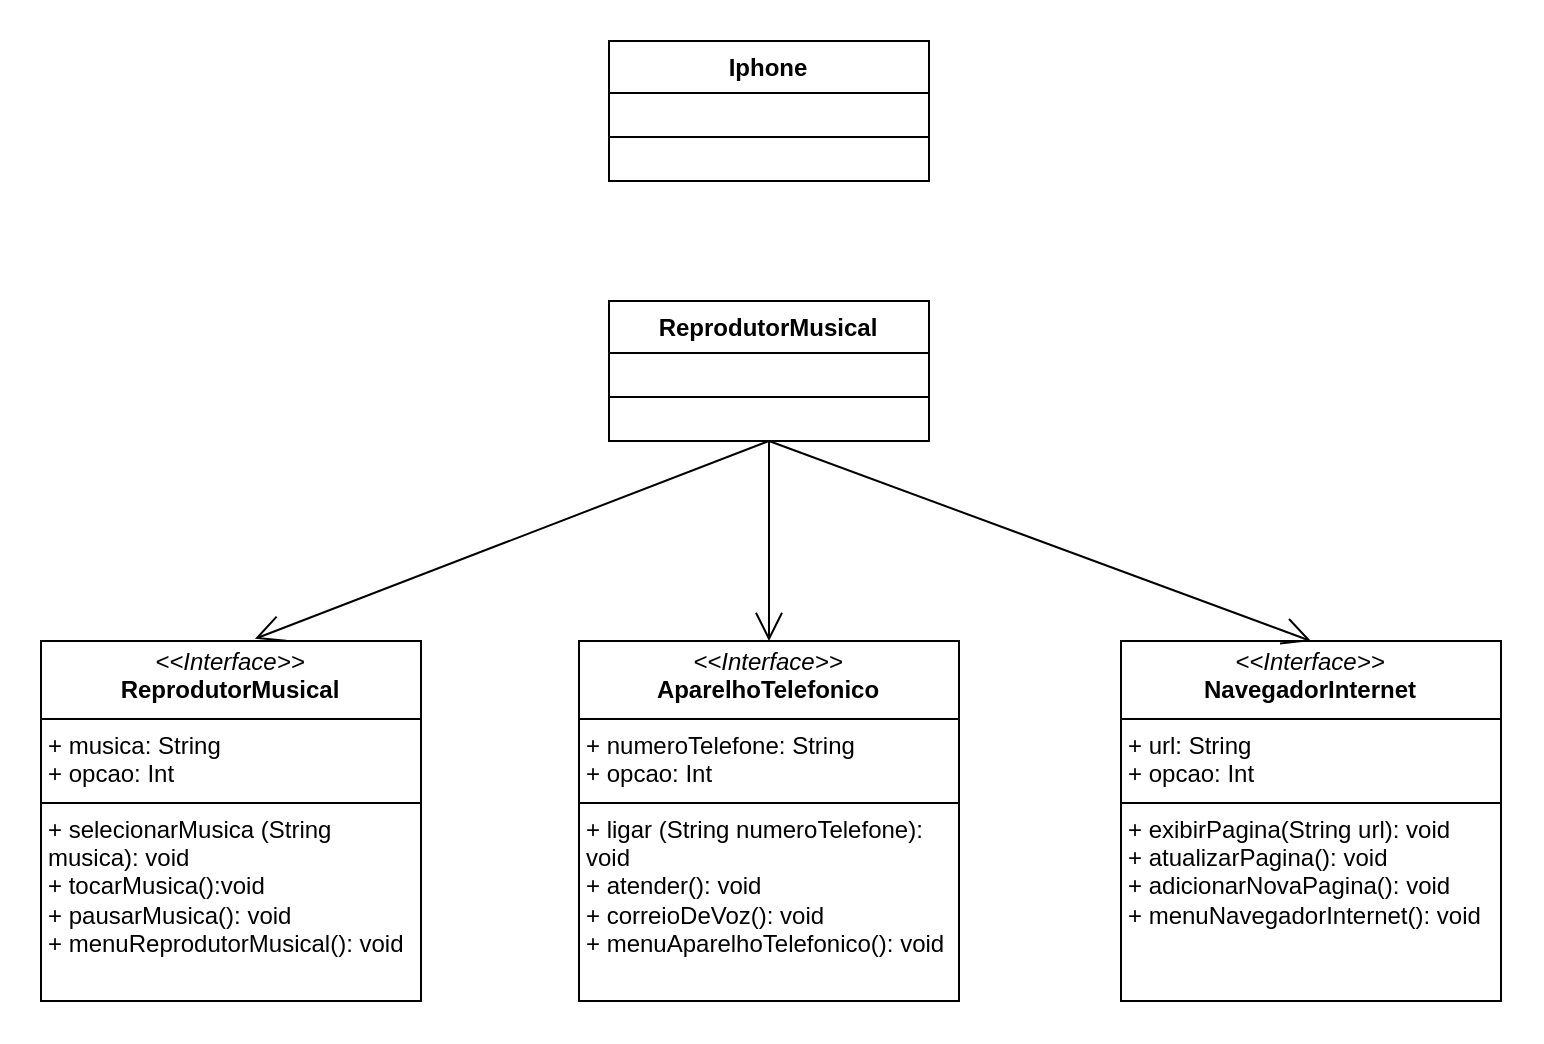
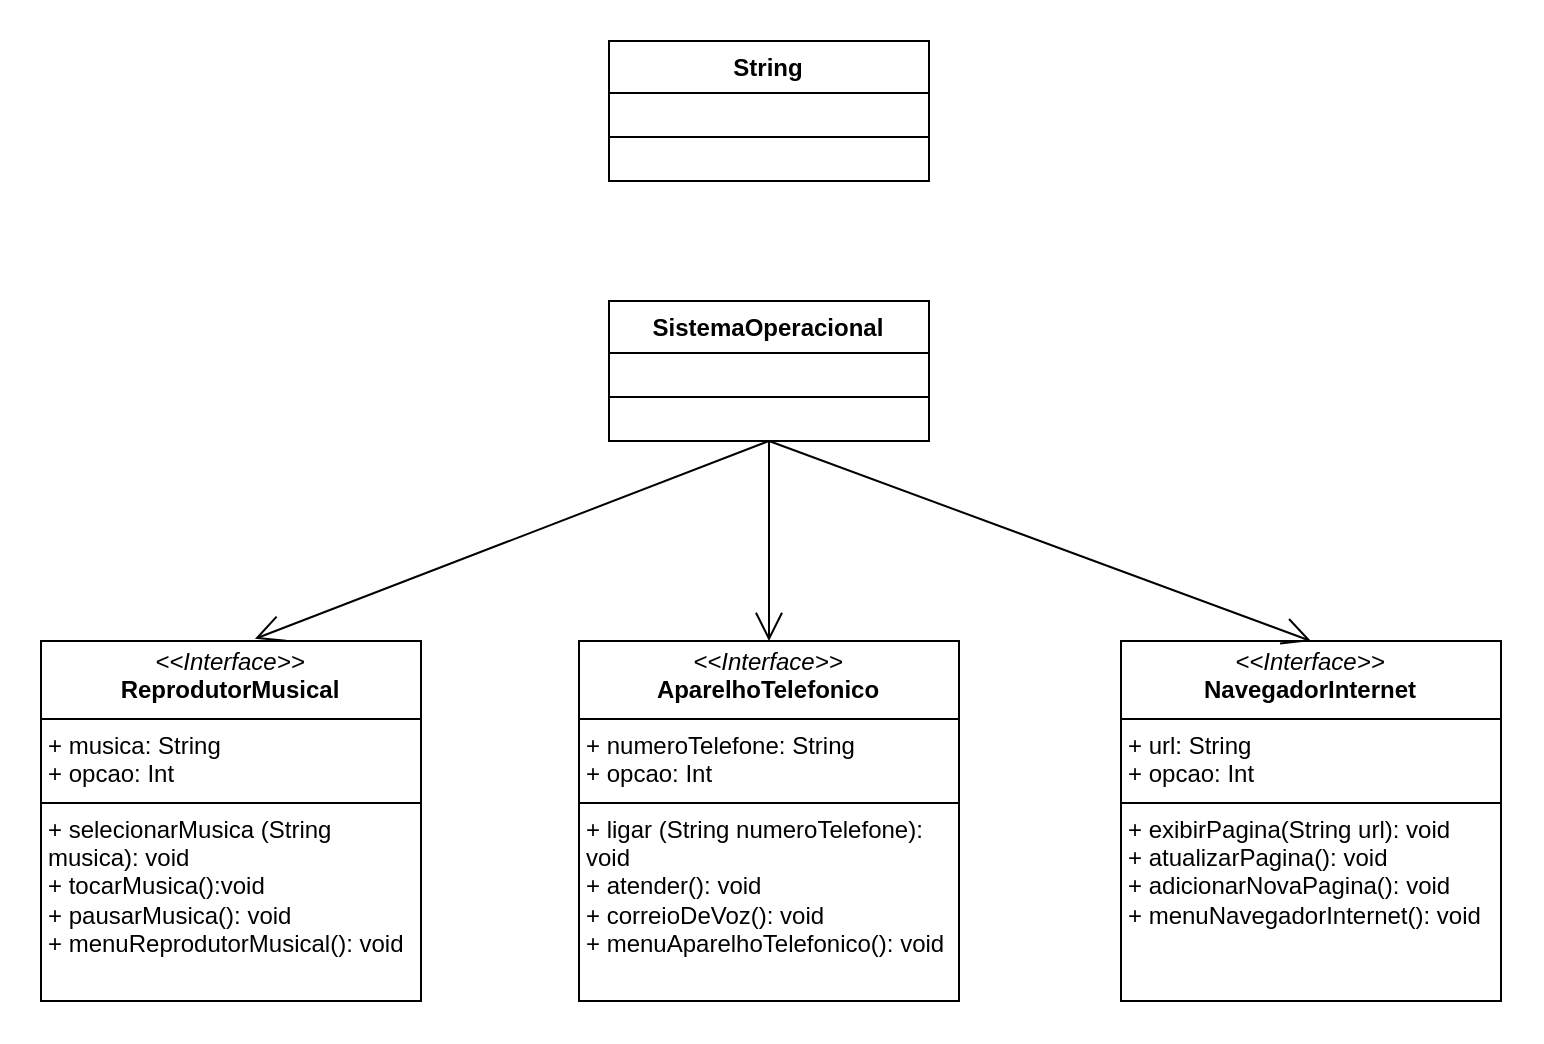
node "Iphone": label "Iphone" -> "String"
node "ReprodutorMusical": label "ReprodutorMusical" -> "SistemaOperacional"
